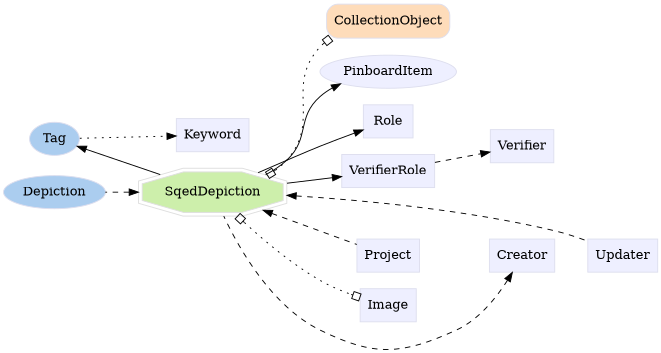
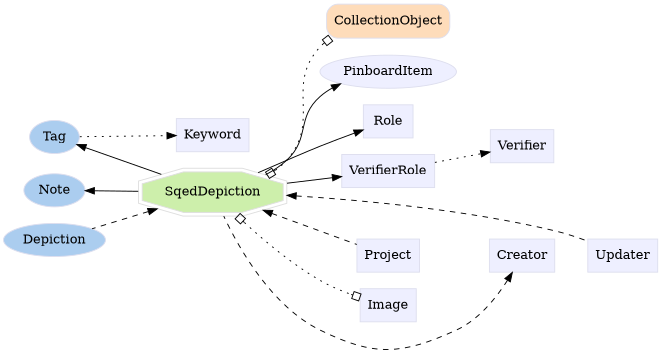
edge "VerifierRole" -> "Verifier": style dashed -> dotted
node "Note": added
